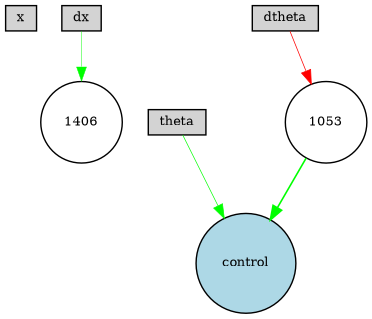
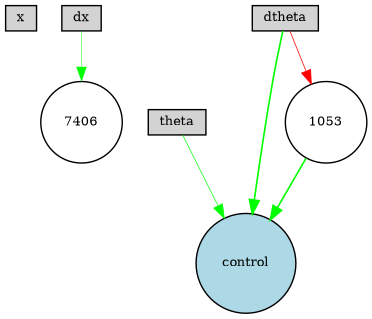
edge "dtheta" -> "control": added
node "1406": label "1406" -> "7406"
